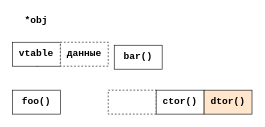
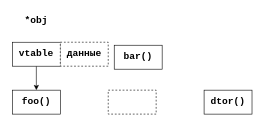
edge "vtable" -> "данные": now "vtable" -> "foo()"
node "ctor()": removed
node "dtor()": fillcolor #ffe6cc -> #ffffff
